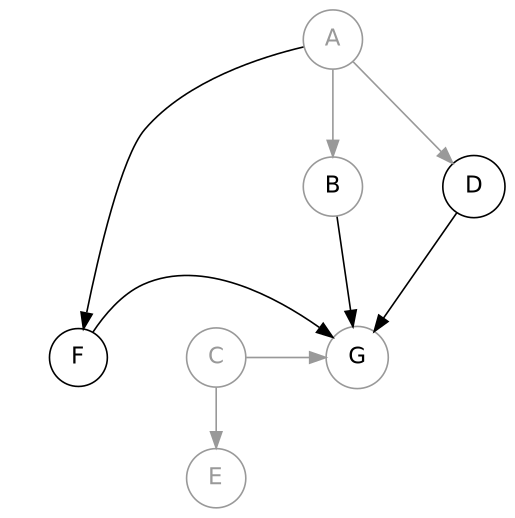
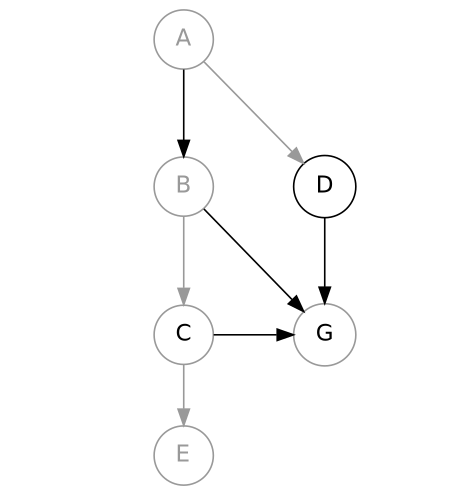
edge "A" -> "B": color grey60 -> black
node "B": fontcolor black -> grey60
edge "B" -> "C": added
node "F": removed
node "C": fontcolor grey60 -> black
edge "C" -> "G": color grey60 -> black
